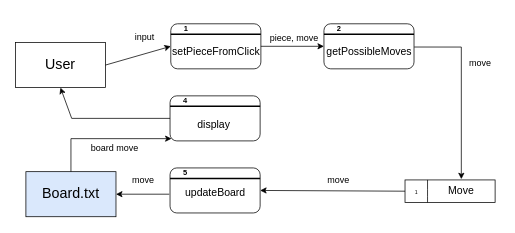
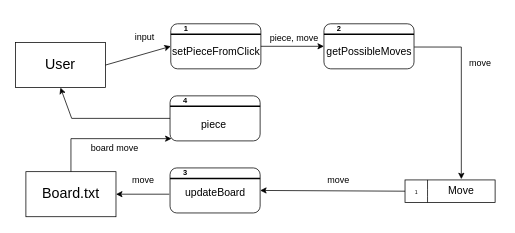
node "display": label "display" -> "piece"
node "5": label "5" -> "3"
node "Board.txt": fillcolor #dae8fc -> #ffffff
